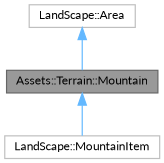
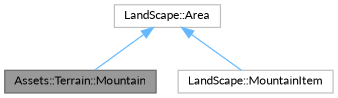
edge "LandScape::MountainItem" -> "Assets::Terrain::Mountain": now "LandScape::MountainItem" -> "LandScape::Area"
